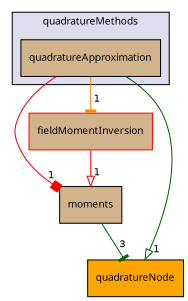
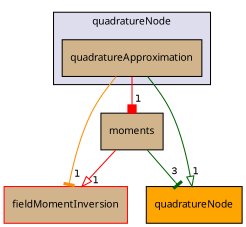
cluster "quadratureMethods": label "quadratureMethods" -> "quadratureNode"
edge "fieldMomentInversion" -> "moments": reversed
